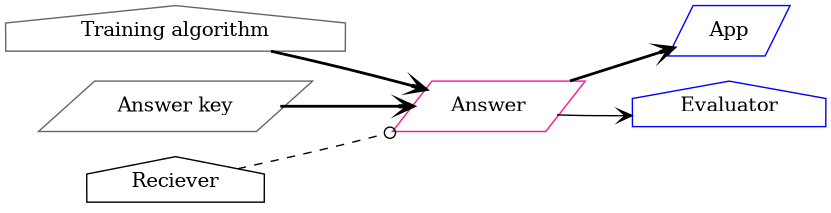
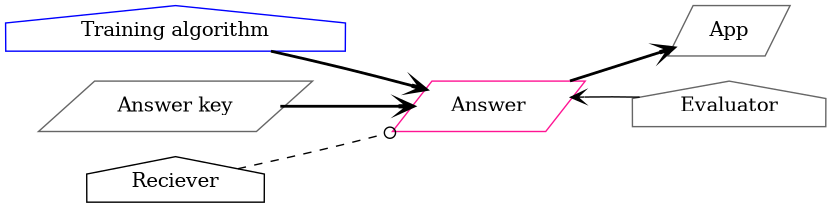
node "Training algorithm": color gray40 -> blue
node "App": color blue -> gray40
node "Evaluator": color blue -> gray40
edge "Answer" -> "Evaluator": reversed
